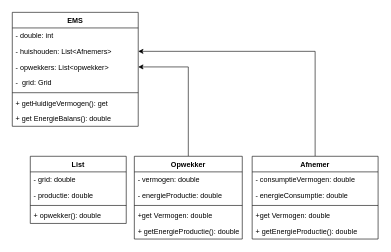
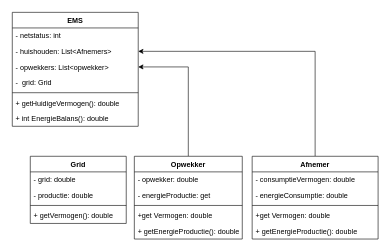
node "- double: int": label "- double: int" -> "- netstatus: int"
node "+ getHuidigeVermogen(): get": label "+ getHuidigeVermogen(): get" -> "+ getHuidigeVermogen(): double"
node "+ get EnergieBalans(): double": label "+ get EnergieBalans(): double" -> "+ int EnergieBalans(): double"
node "List": label "List" -> "Grid"
node "- vermogen: double": label "- vermogen: double" -> "- opwekker: double"
node "- energieProductie: double": label "- energieProductie: double" -> "- energieProductie: get"
node "+ opwekker(): double": label "+ opwekker(): double" -> "+ getVermogen(): double"
